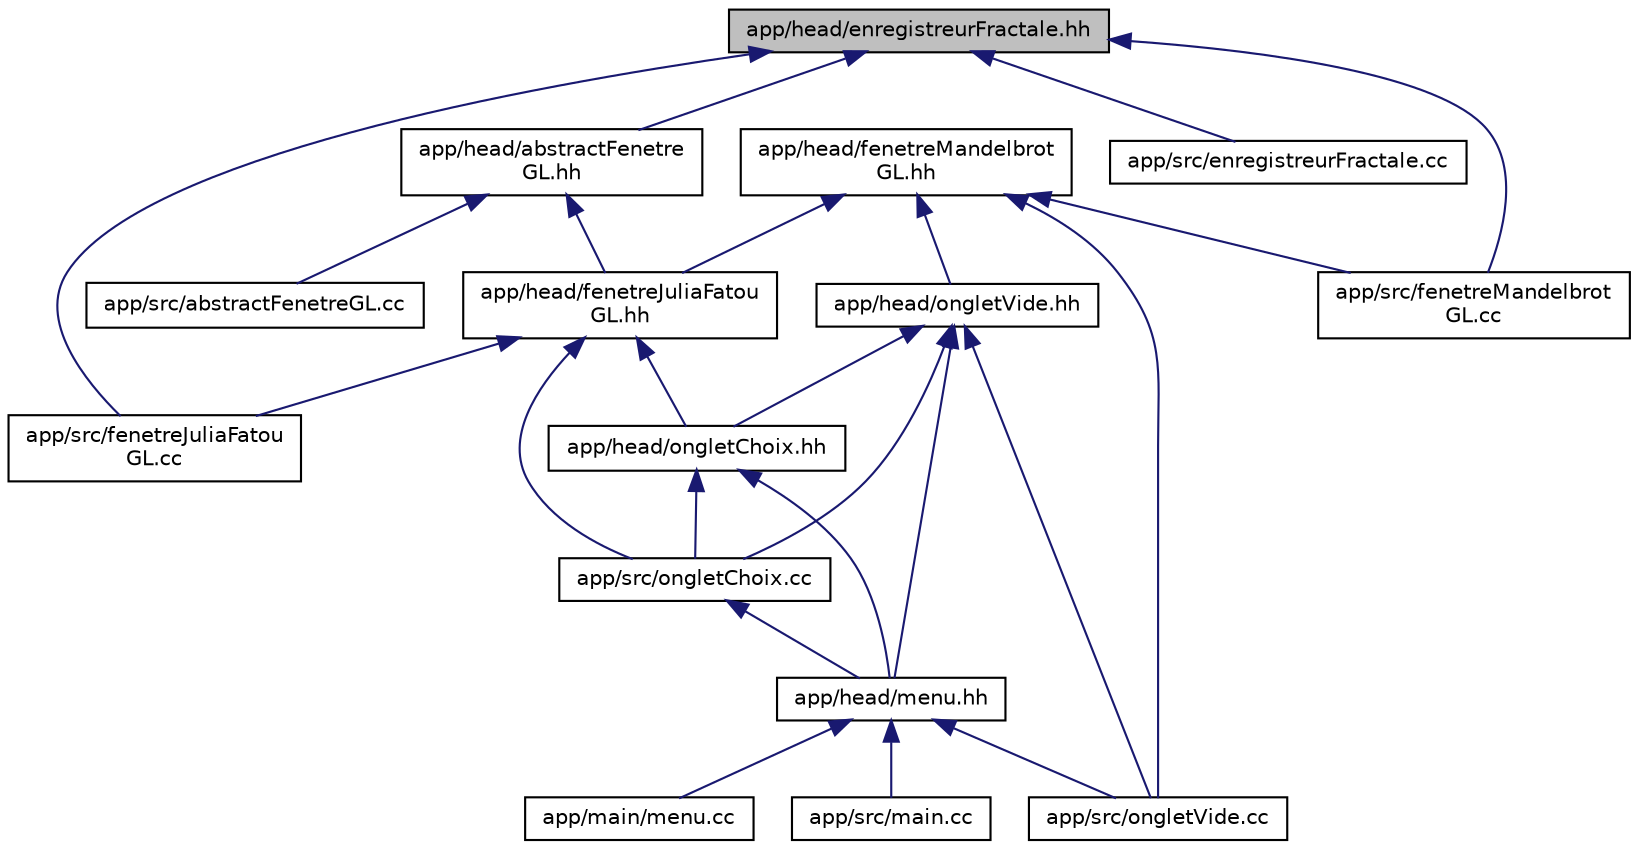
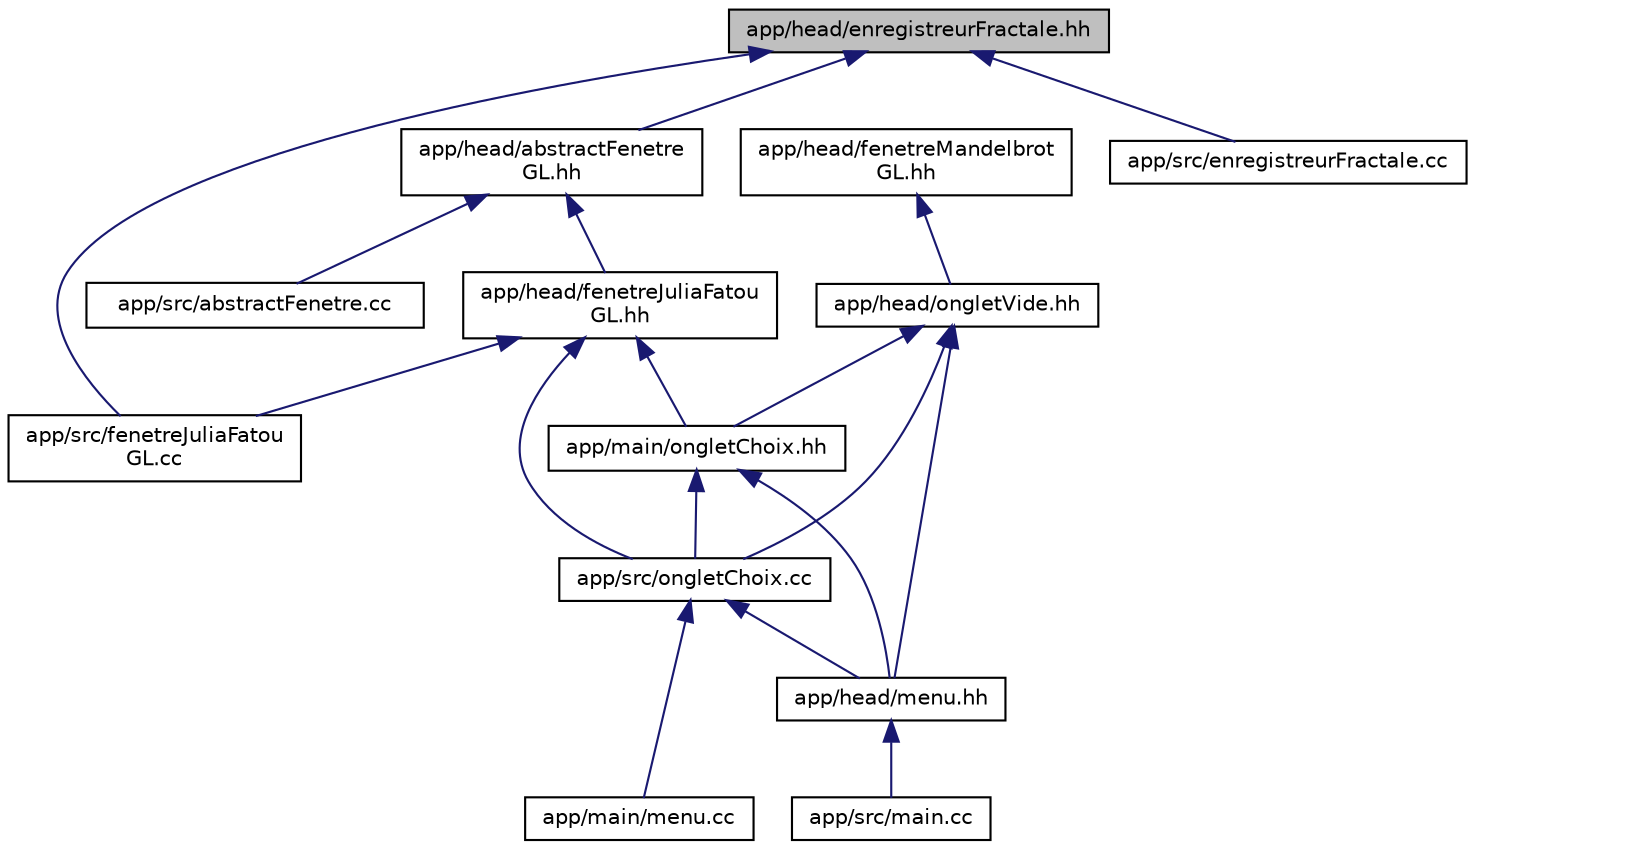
edge "app/head/fenetreJuliaFatou GL.hh" -> "app/head/fenetreMandelbrot GL.hh": removed
node "app/src/abstractFenetreGL.cc": label "app/src/abstractFenetreGL.cc" -> "app/src/abstractFenetre.cc"
node "app/src/fenetreMandelbrot GL.cc": removed
node "app/head/ongletChoix.hh": label "app/head/ongletChoix.hh" -> "app/main/ongletChoix.hh"
edge "app/main/menu.cc" -> "app/head/menu.hh": now "app/main/menu.cc" -> "app/src/ongletChoix.cc"
node "app/src/ongletVide.cc": removed
